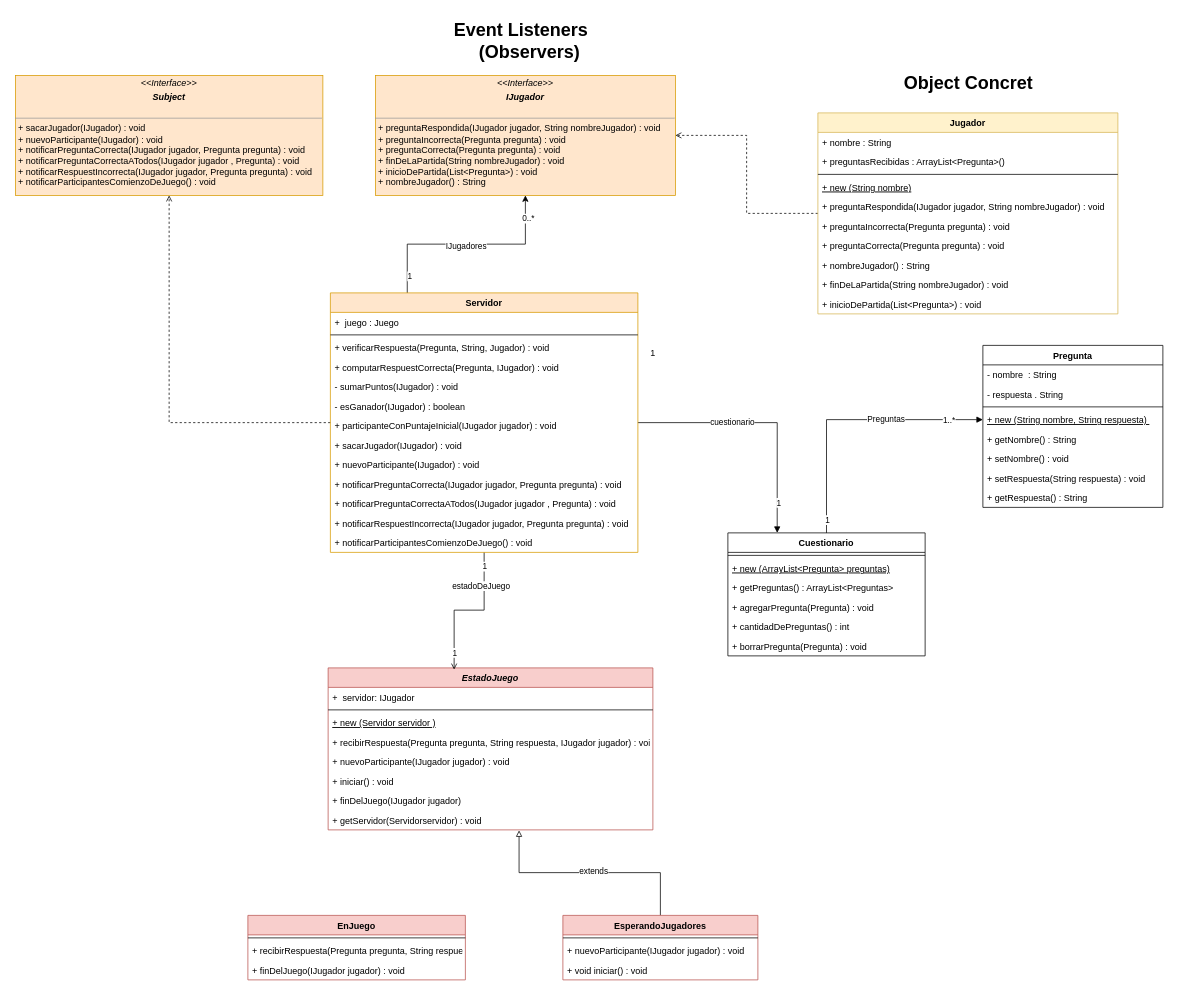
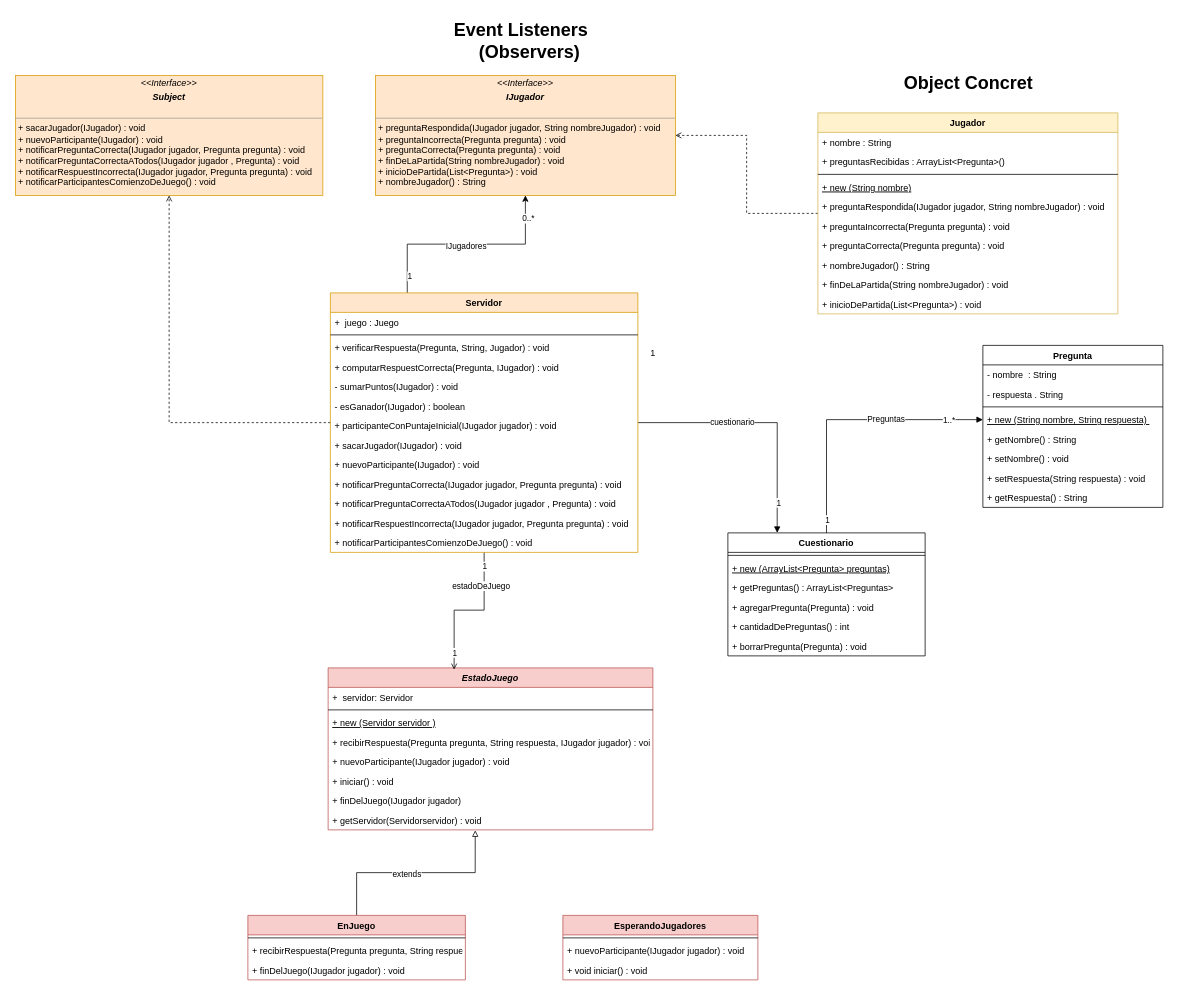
node "+ servidor: IJugador": label "+ servidor: IJugador" -> "+ servidor: Servidor"
edge "EnJuego" -> "+ getServidor(Servidorservidor) : void": added, label "extends"
edge "EsperandoJugadores" -> "+ getServidor(Servidorservidor) : void": removed, label "extends"
